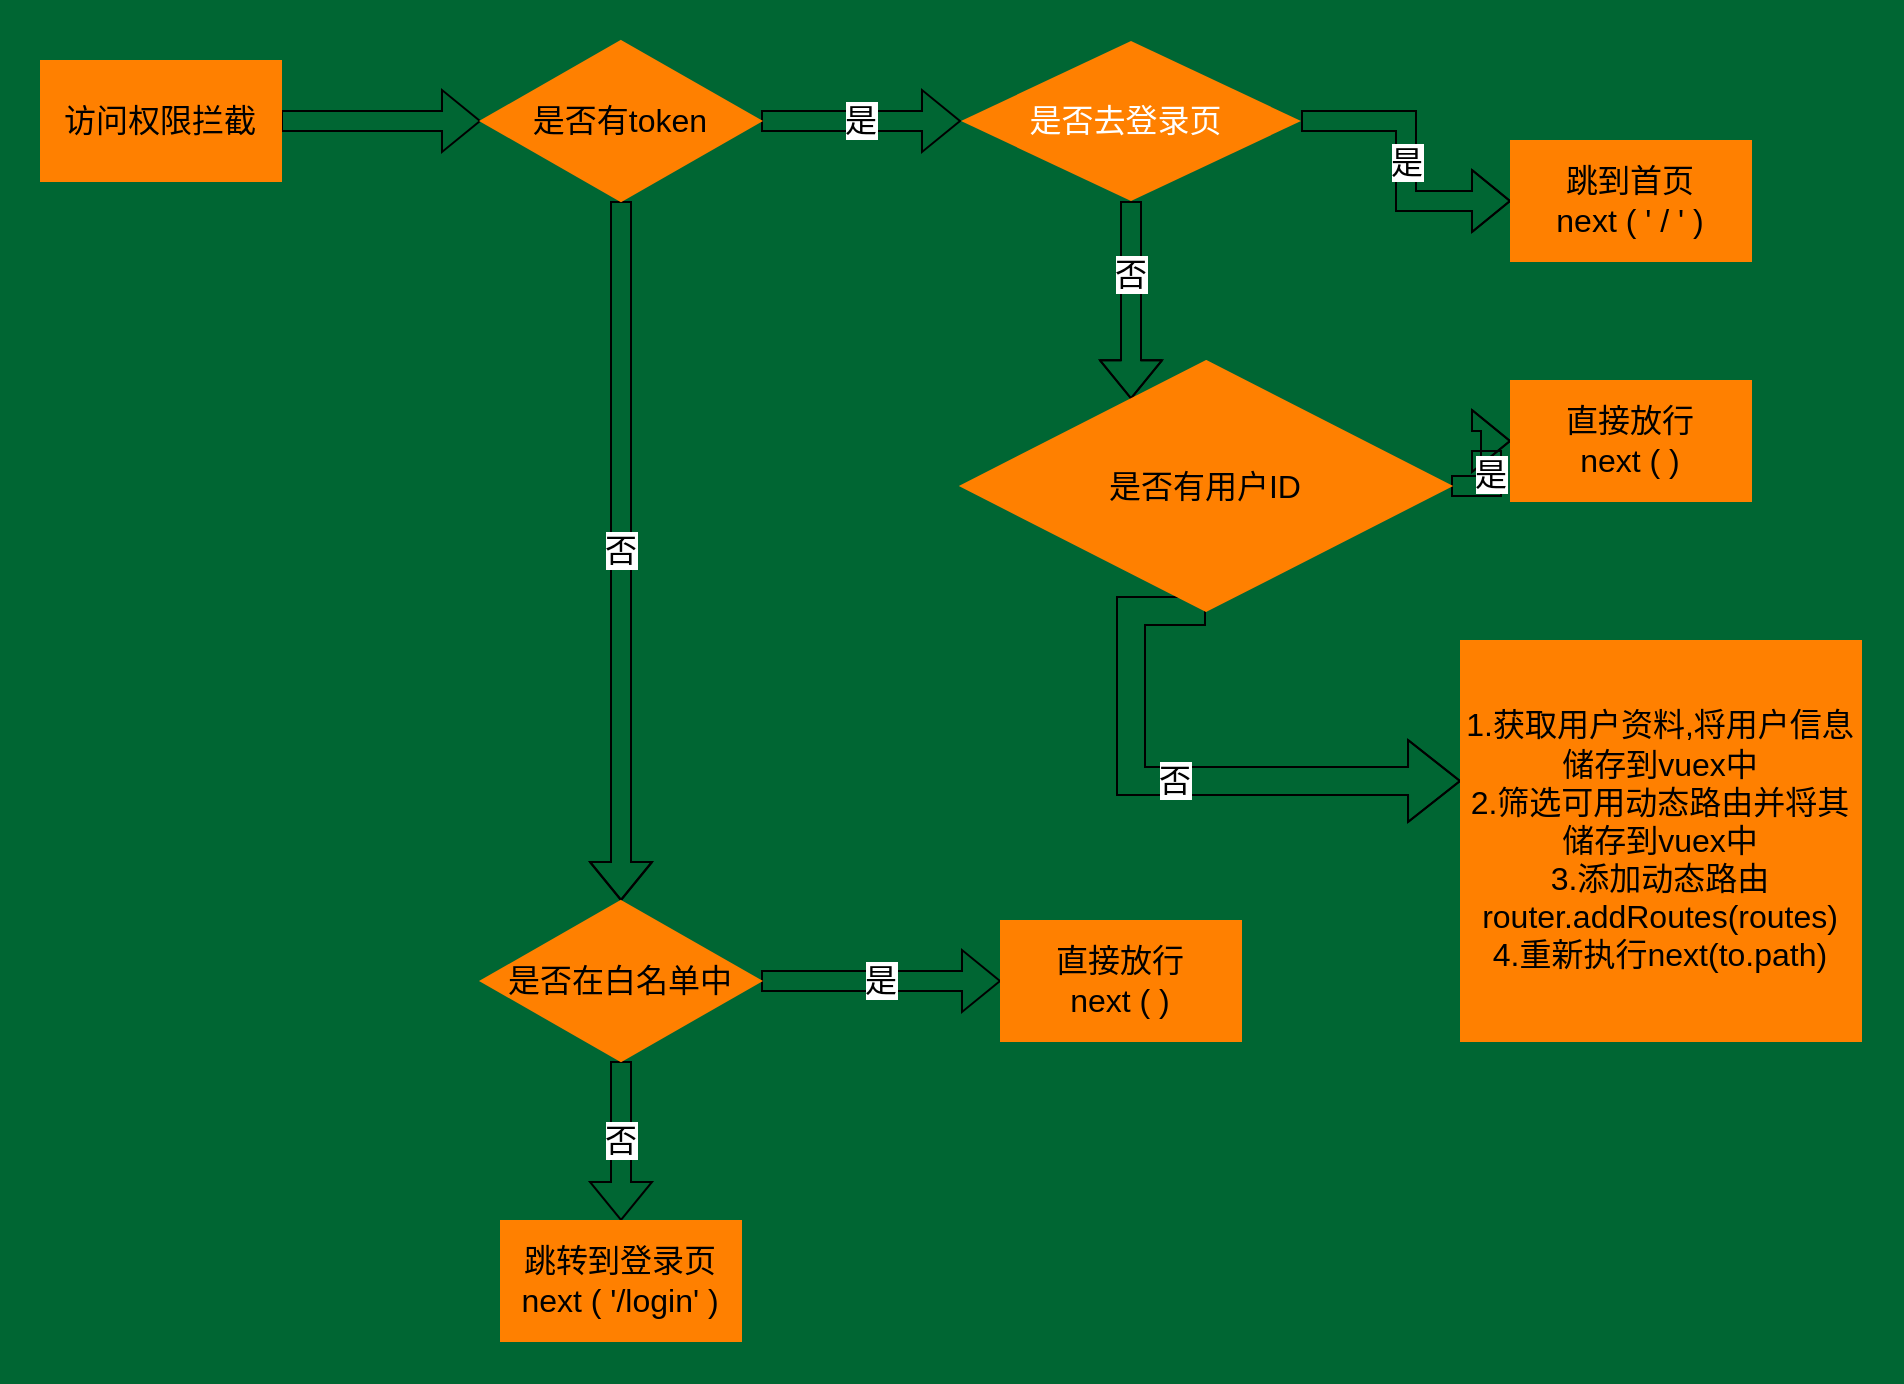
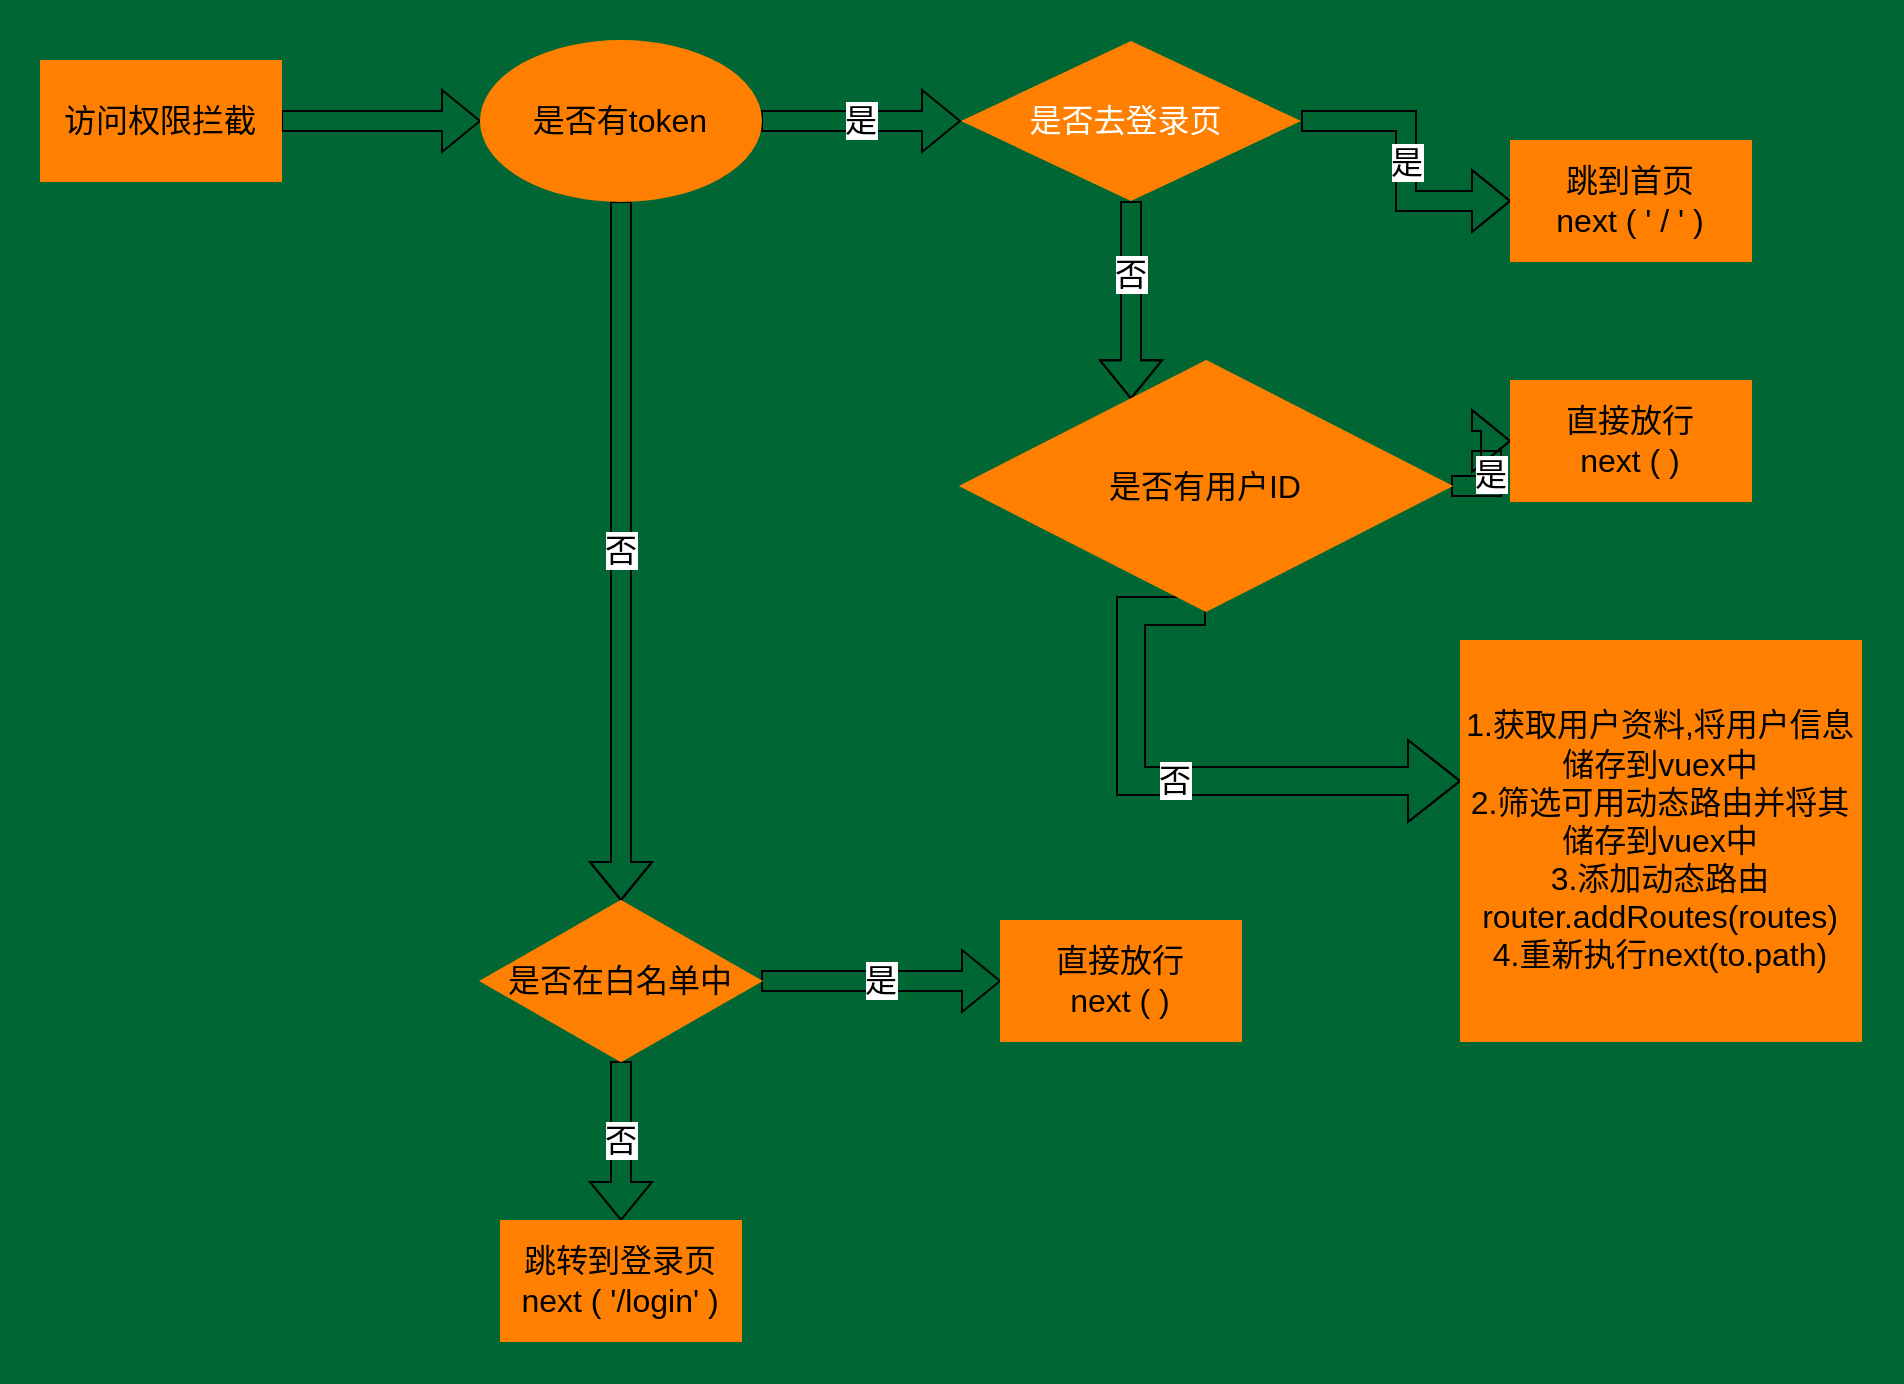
node "是否有token": shape diamond -> ellipse
